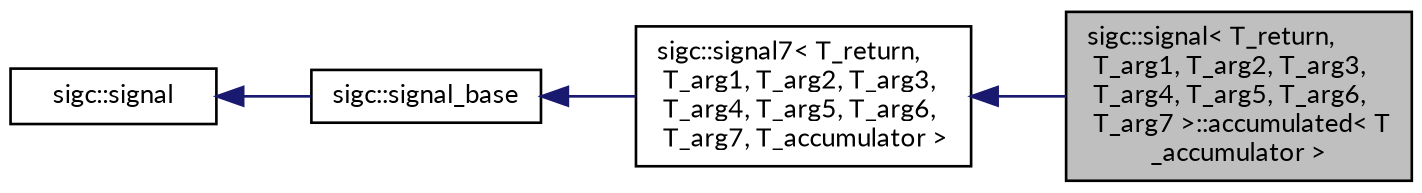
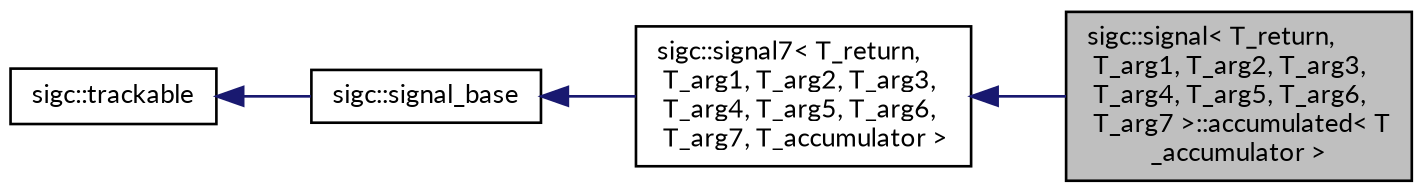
node "sigc::signal": label "sigc::signal" -> "sigc::trackable"
